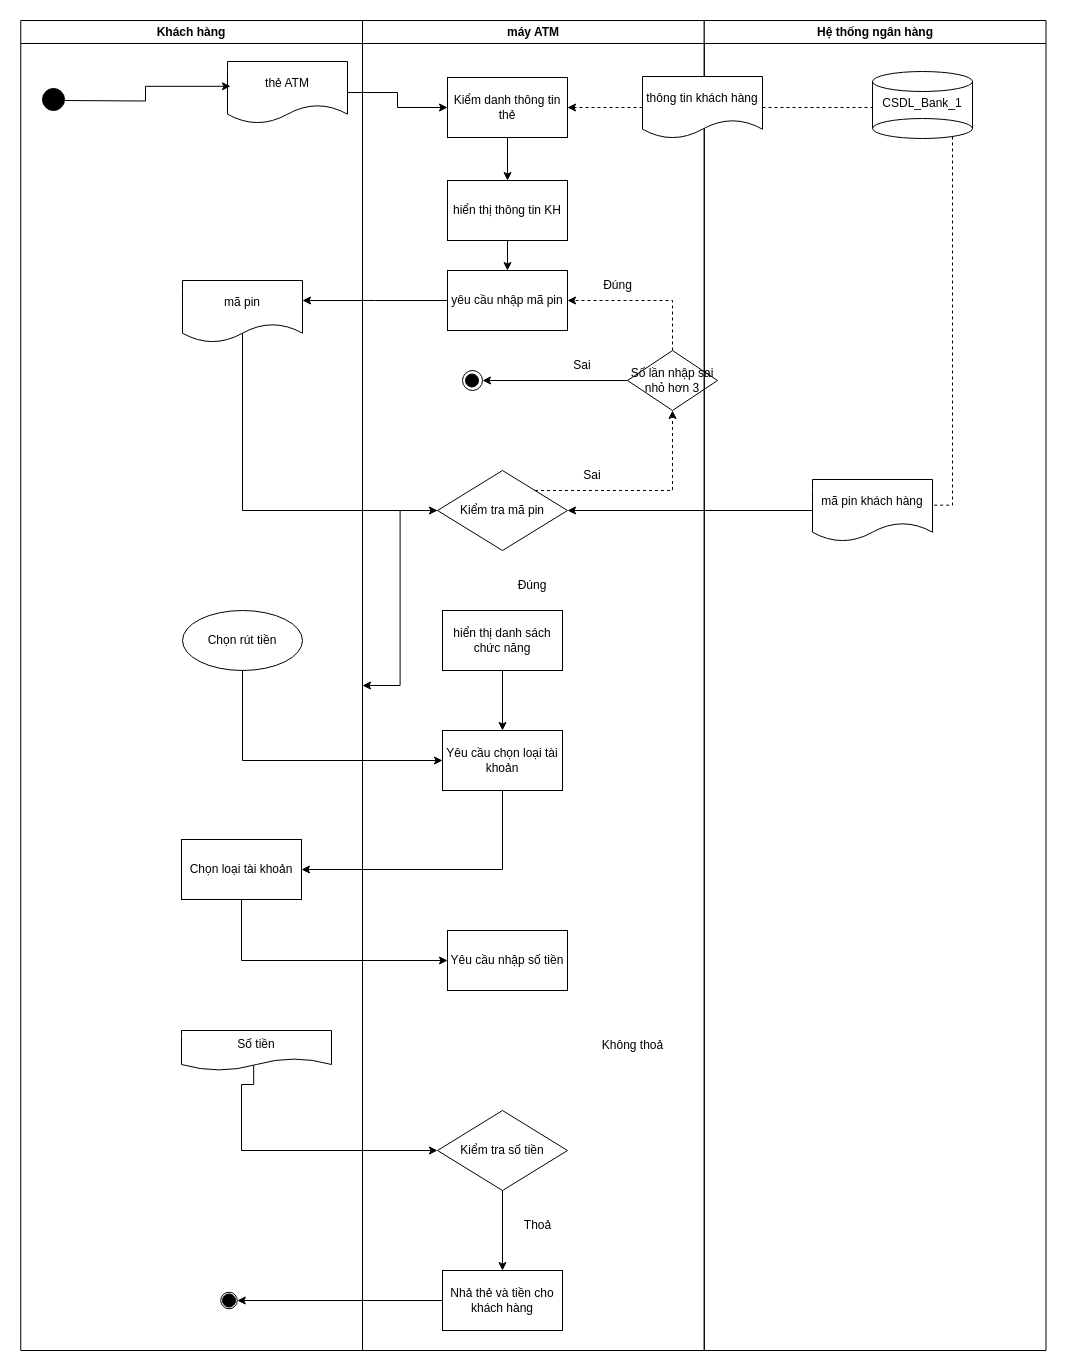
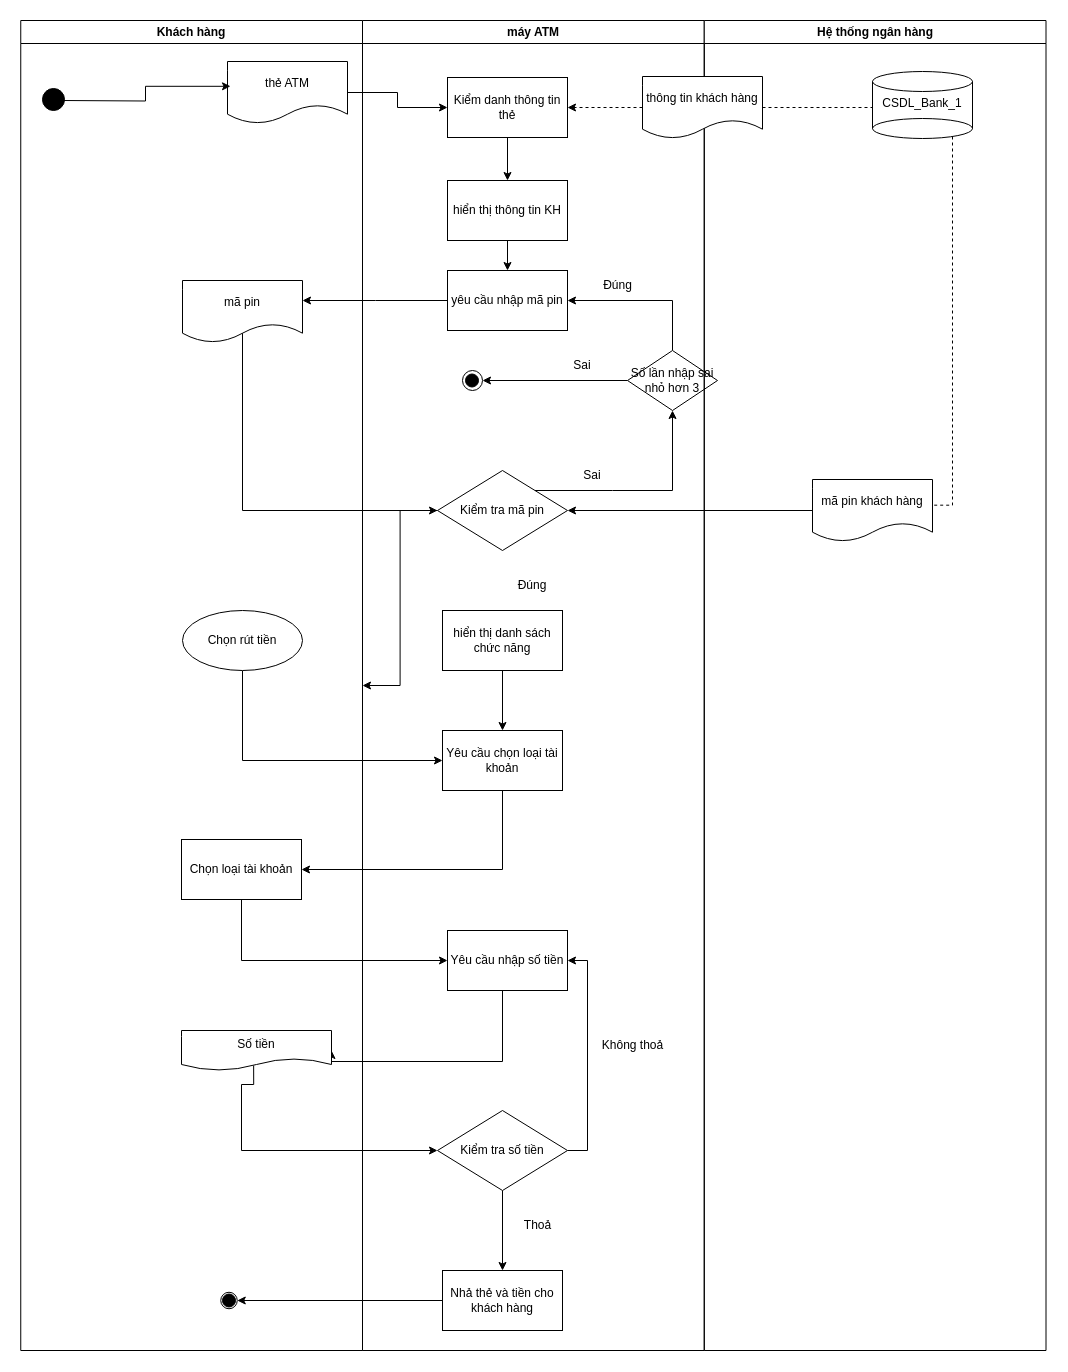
edge "Số lần nhập sai nhỏ hơn 3" -> "yêu cầu nhập mã pin": style dashed -> solid
edge "Kiểm tra mã pin" -> "Số lần nhập sai nhỏ hơn 3": style dashed -> solid
edge "Kiểm tra số tiền" -> "Yêu cầu nhập số tiền": added
edge "Yêu cầu nhập số tiền" -> "Số tiền": added
